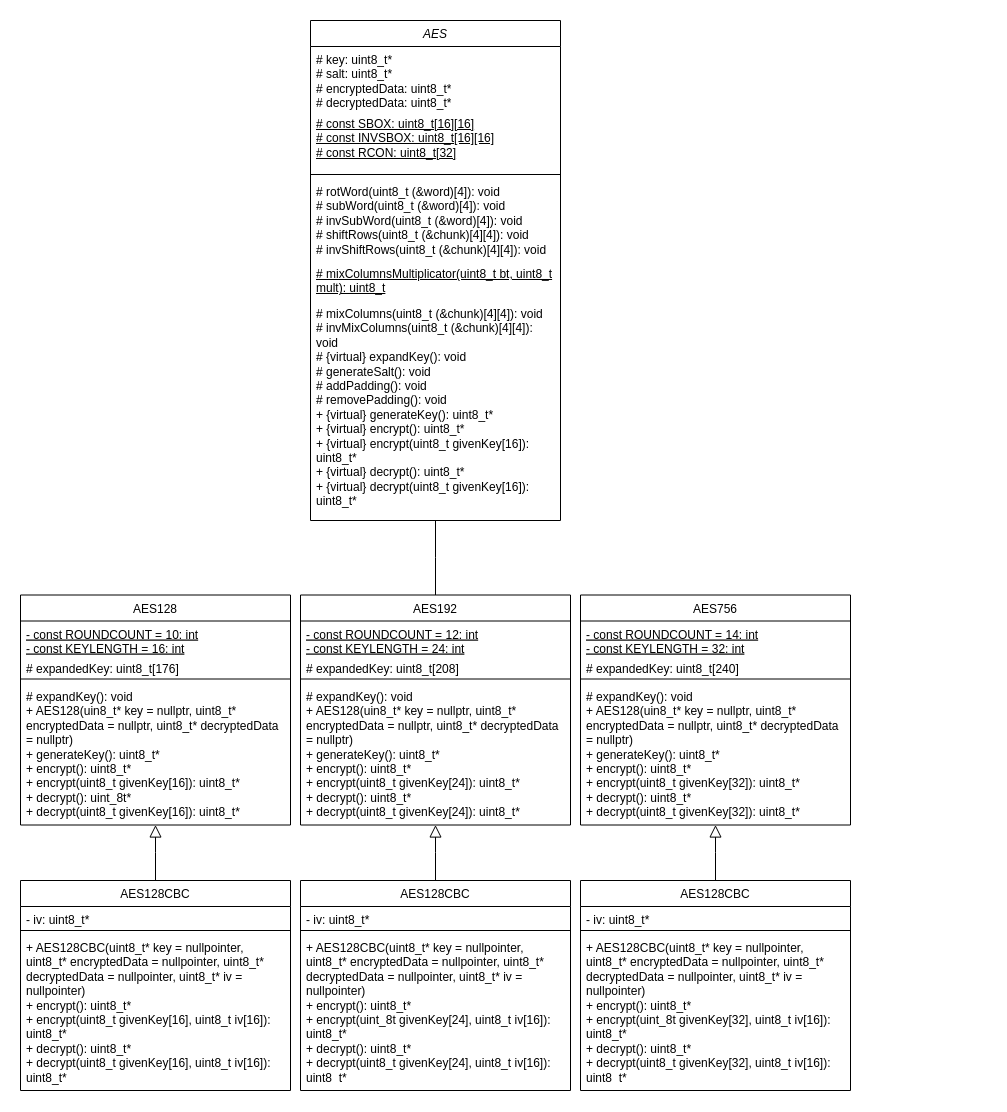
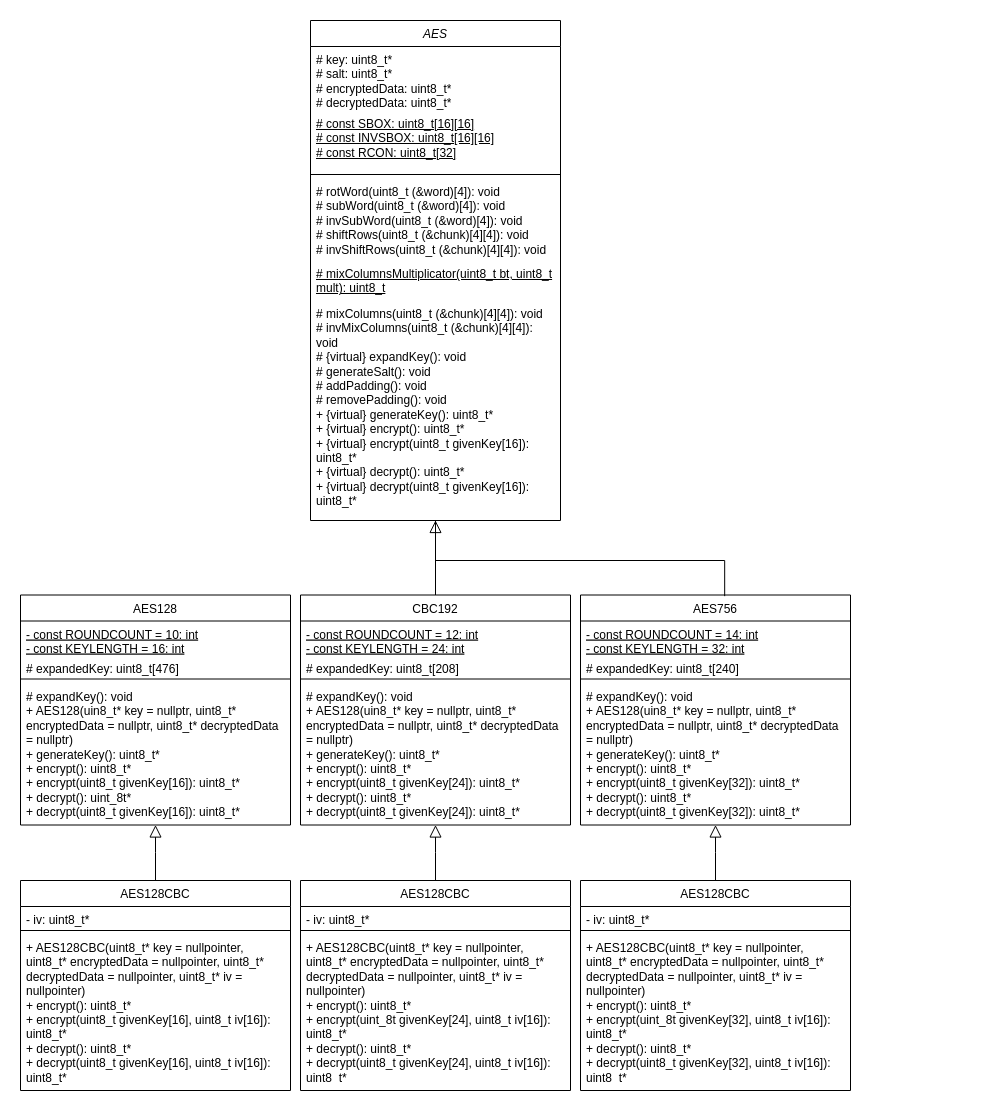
edge "AES756" -> "AES": added
node "AES192": label "AES192" -> "CBC192"
node "# expandedKey: uint8_t[176]": label "# expandedKey: uint8_t[176]" -> "# expandedKey: uint8_t[476]"
